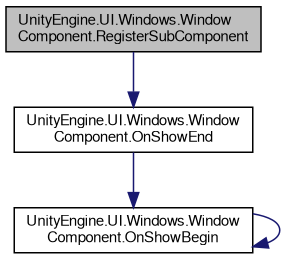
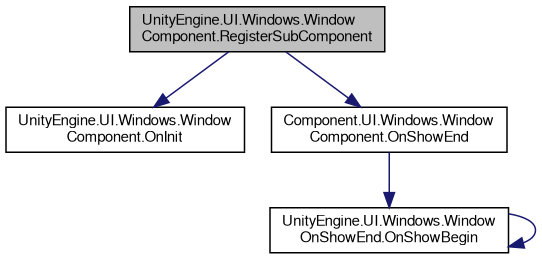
node "UnityEngine.UI.Windows.Window Component.OnInit": added
node "UnityEngine.UI.Windows.Window Component.OnShowEnd": label "UnityEngine.UI.Windows.Window Component.OnShowEnd" -> "Component.UI.Windows.Window Component.OnShowEnd"
node "UnityEngine.UI.Windows.Window Component.OnShowBegin": label "UnityEngine.UI.Windows.Window Component.OnShowBegin" -> "UnityEngine.UI.Windows.Window OnShowEnd.OnShowBegin"
